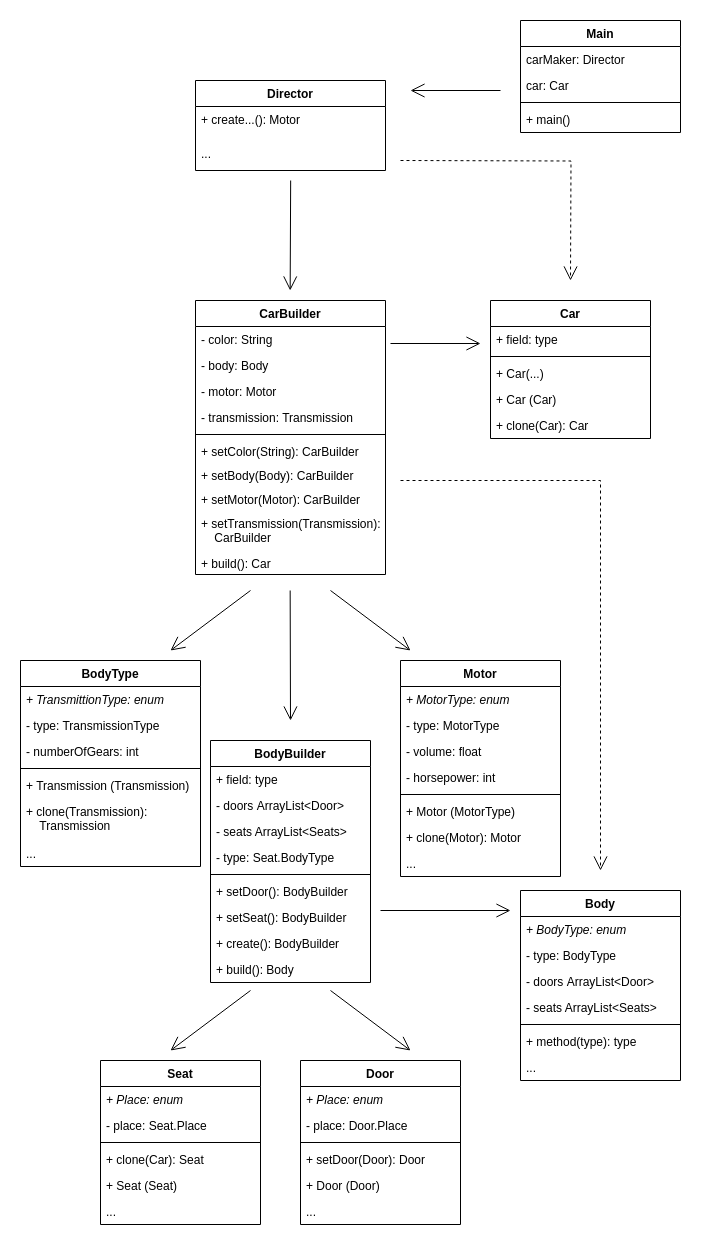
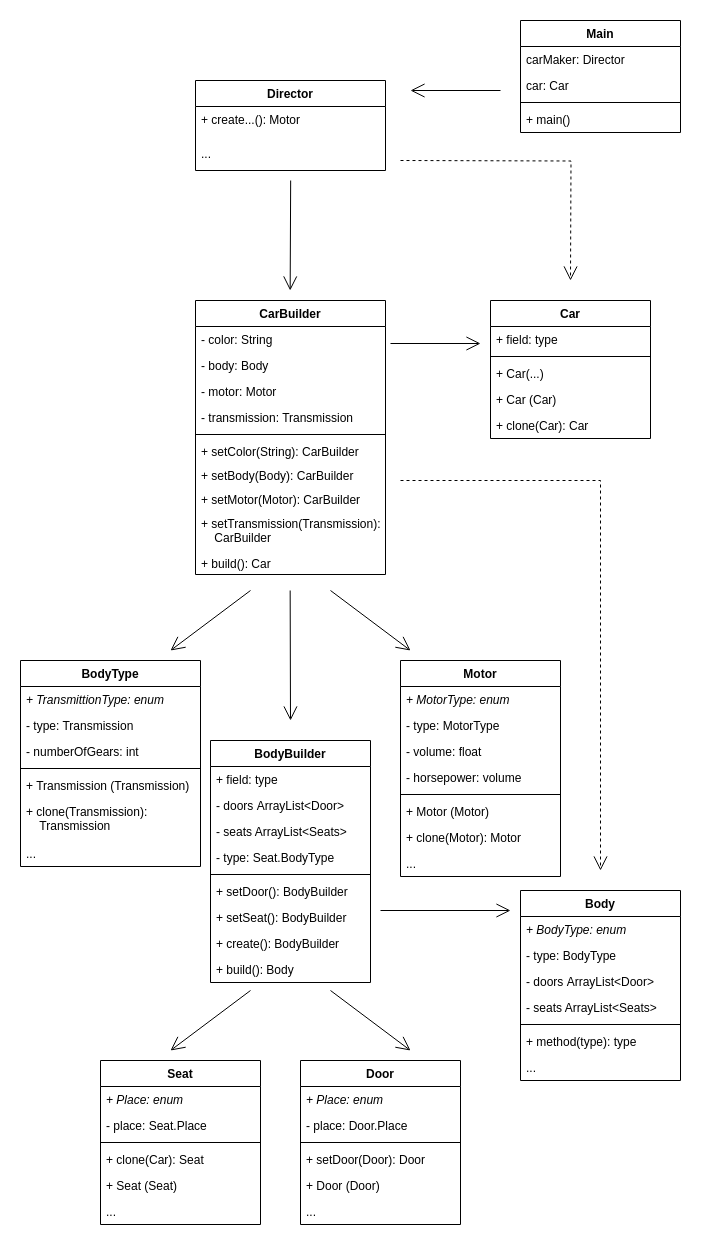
node "- type: TransmissionType": label "- type: TransmissionType" -> "- type: Transmission"
node "- horsepower: int": label "- horsepower: int" -> "- horsepower: volume"
node "+ Motor (MotorType)": label "+ Motor (MotorType)" -> "+ Motor (Motor)"
